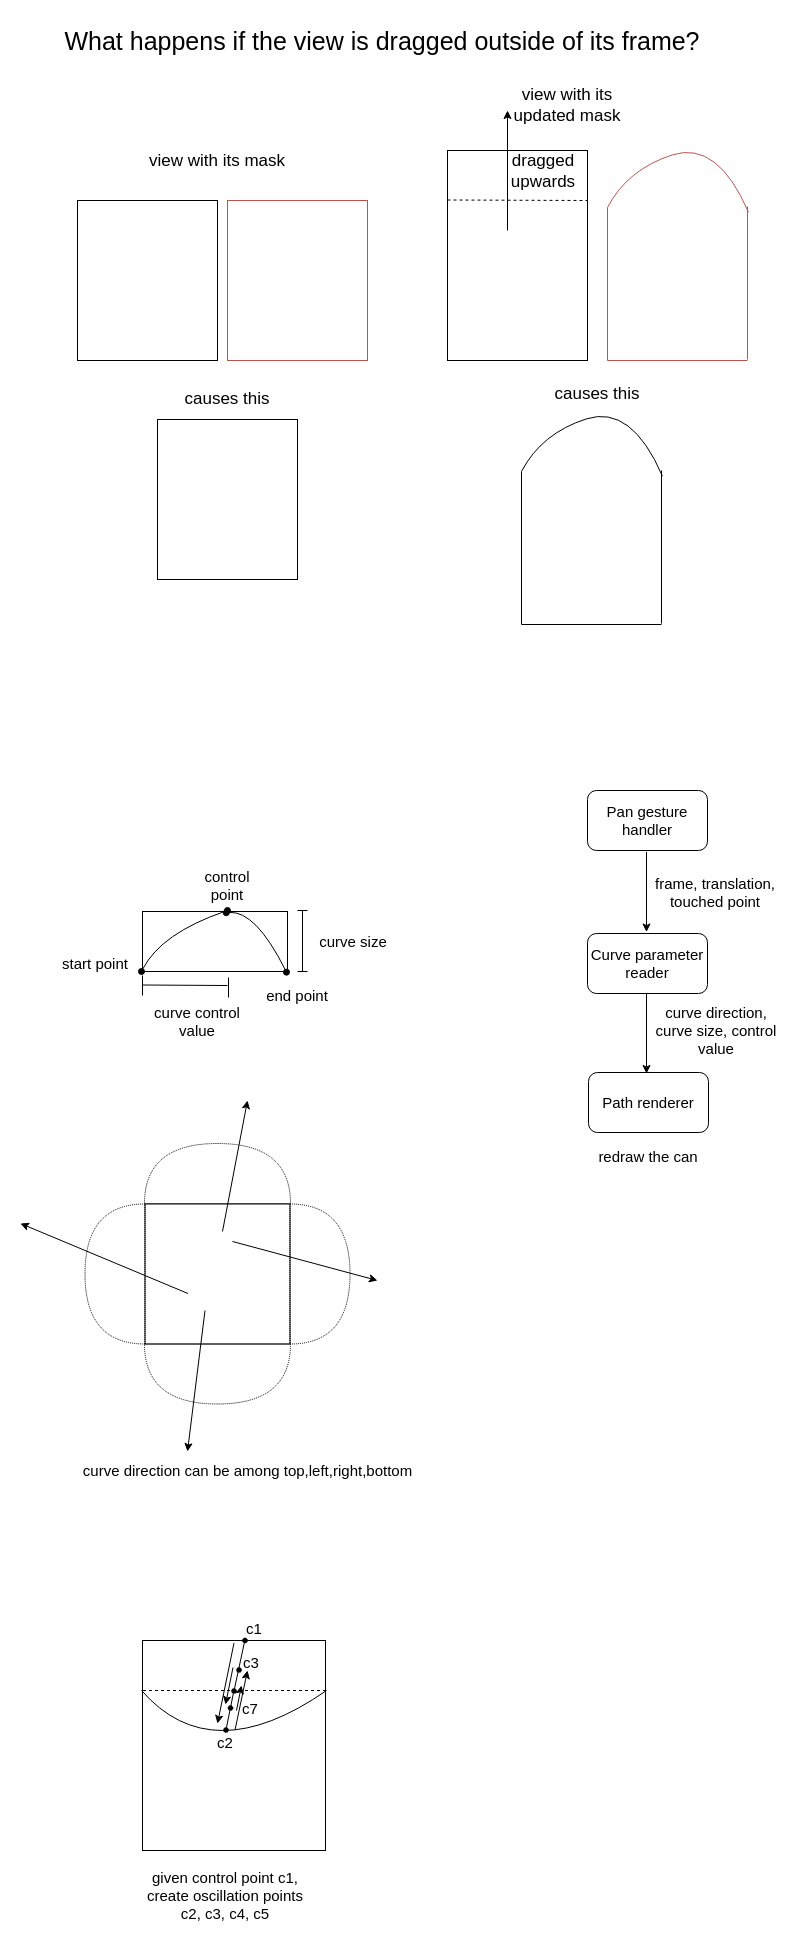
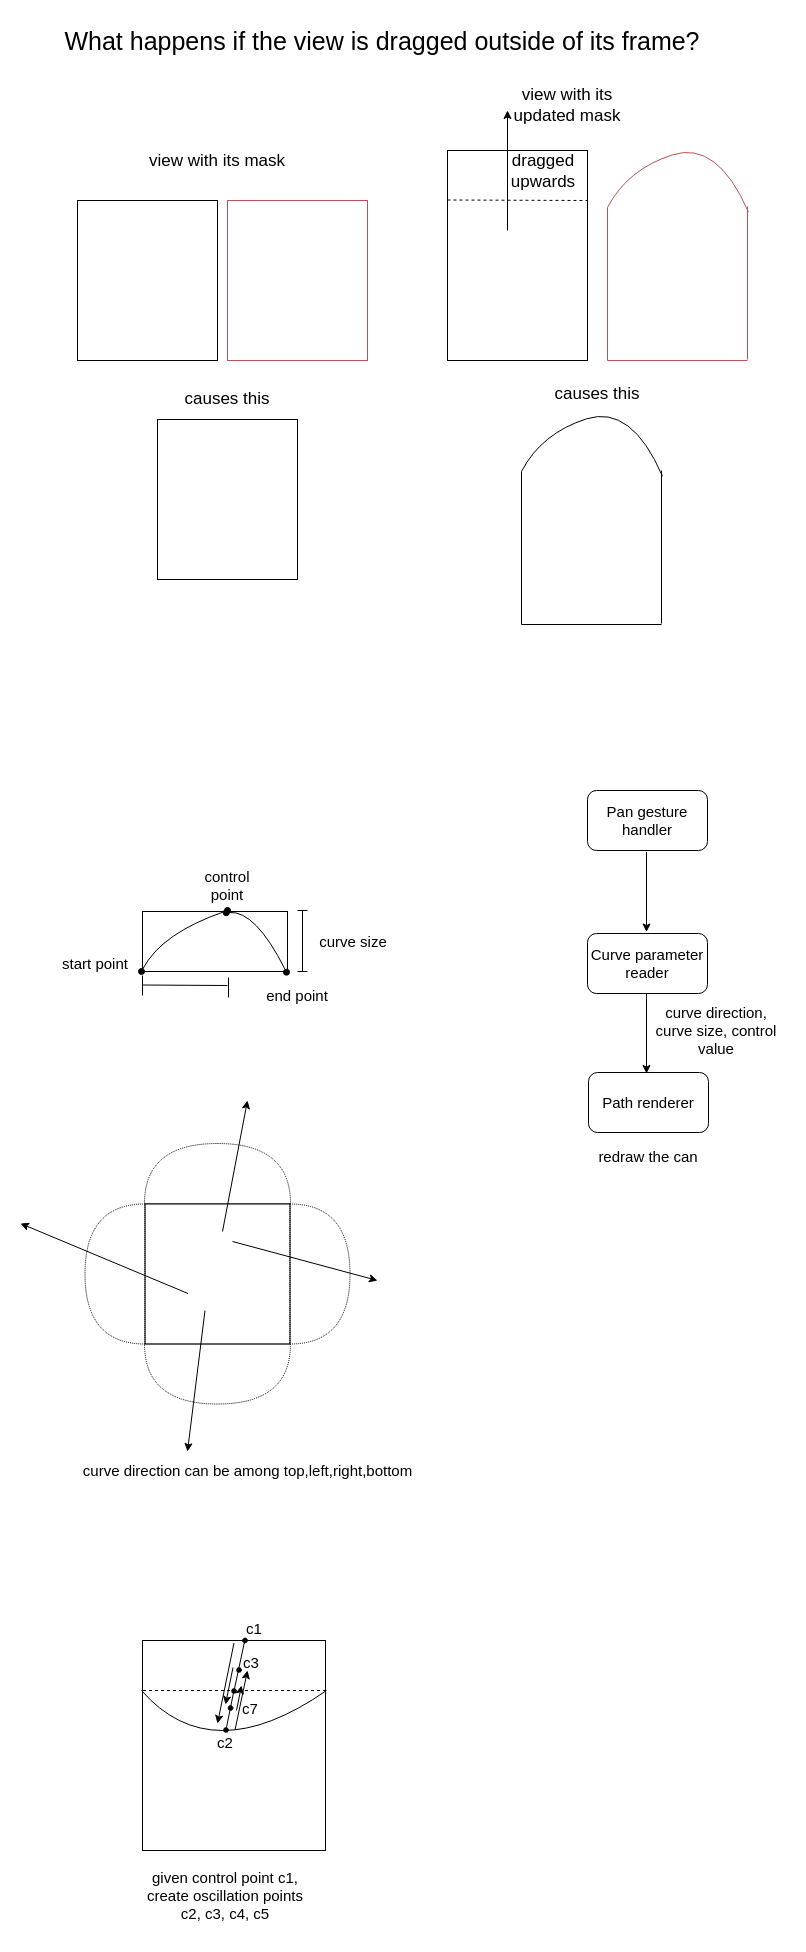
node "frame, translation, touched point": removed
node "curve control value": removed
